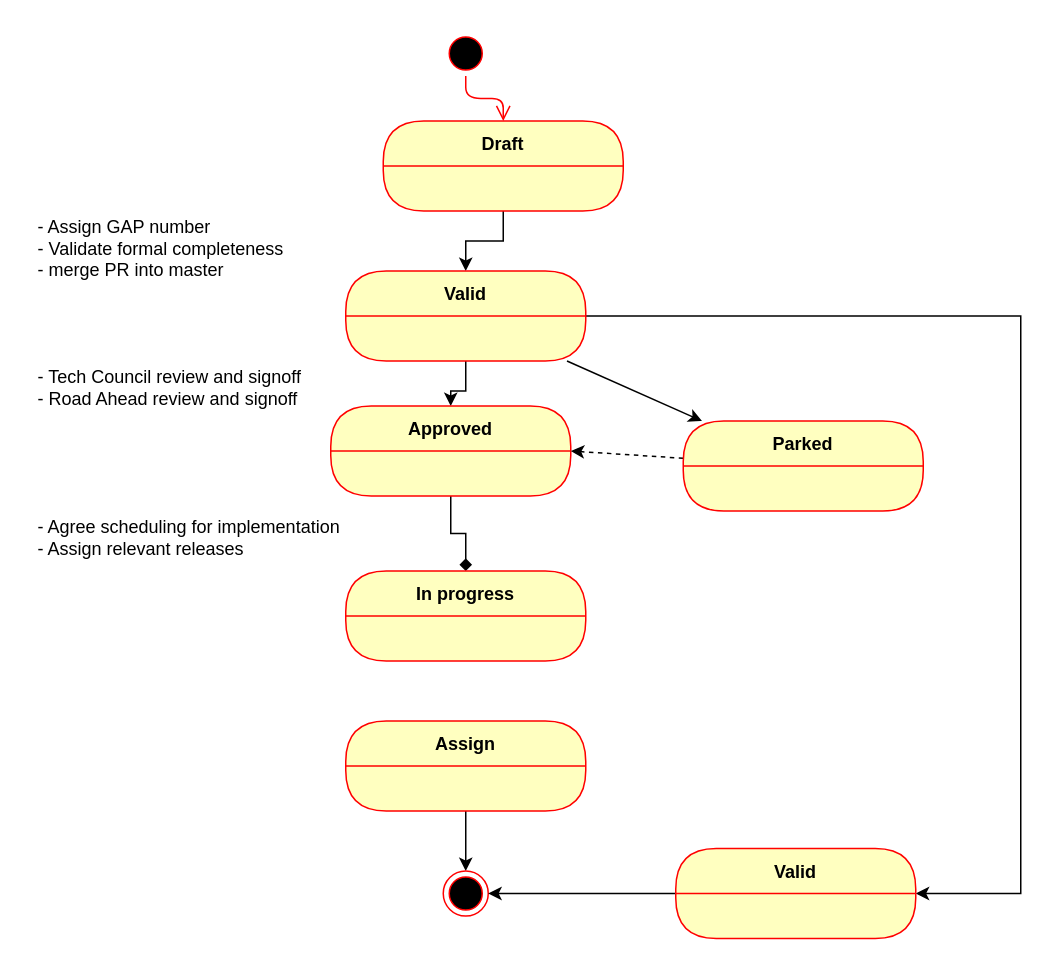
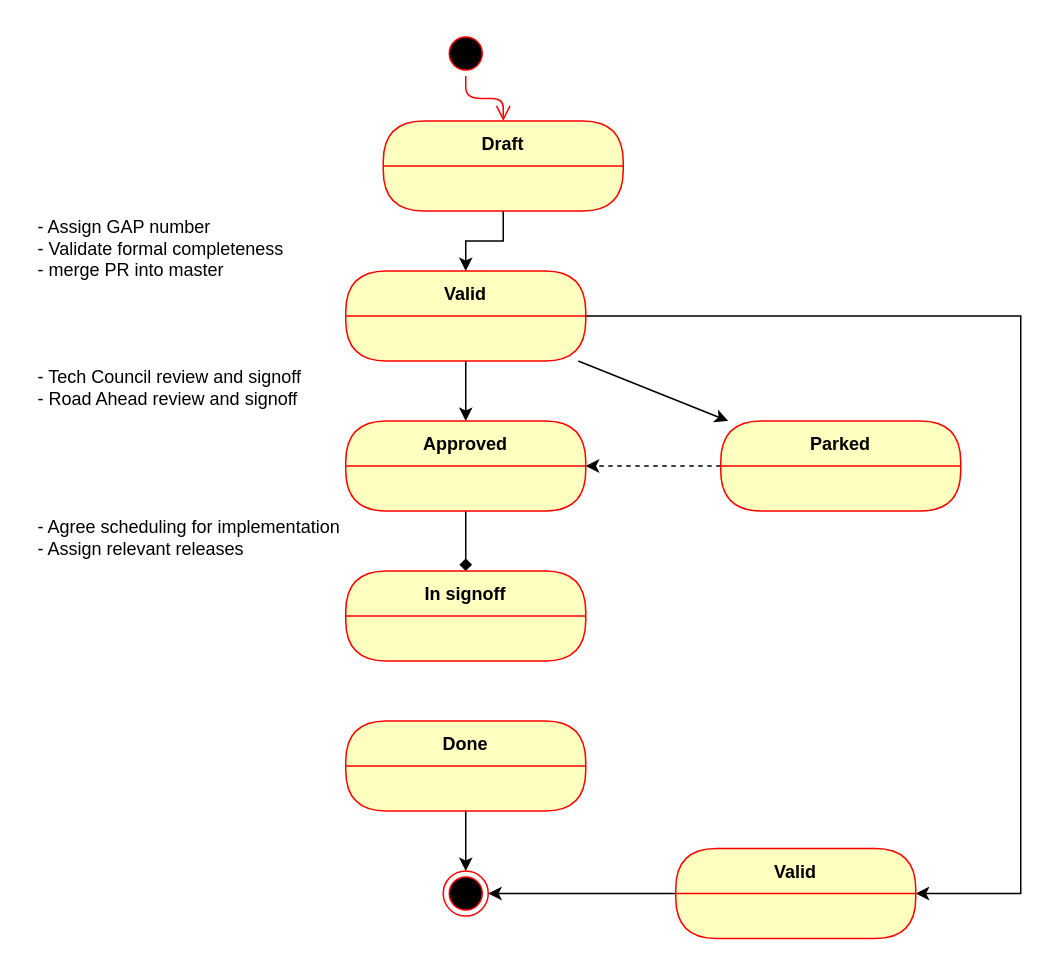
node "Approved": moved (451, 451) -> (466, 466)
node "Parked": moved (803, 466) -> (841, 466)
node "In progress": label "In progress" -> "In signoff"
node "Assign": label "Assign" -> "Done"
